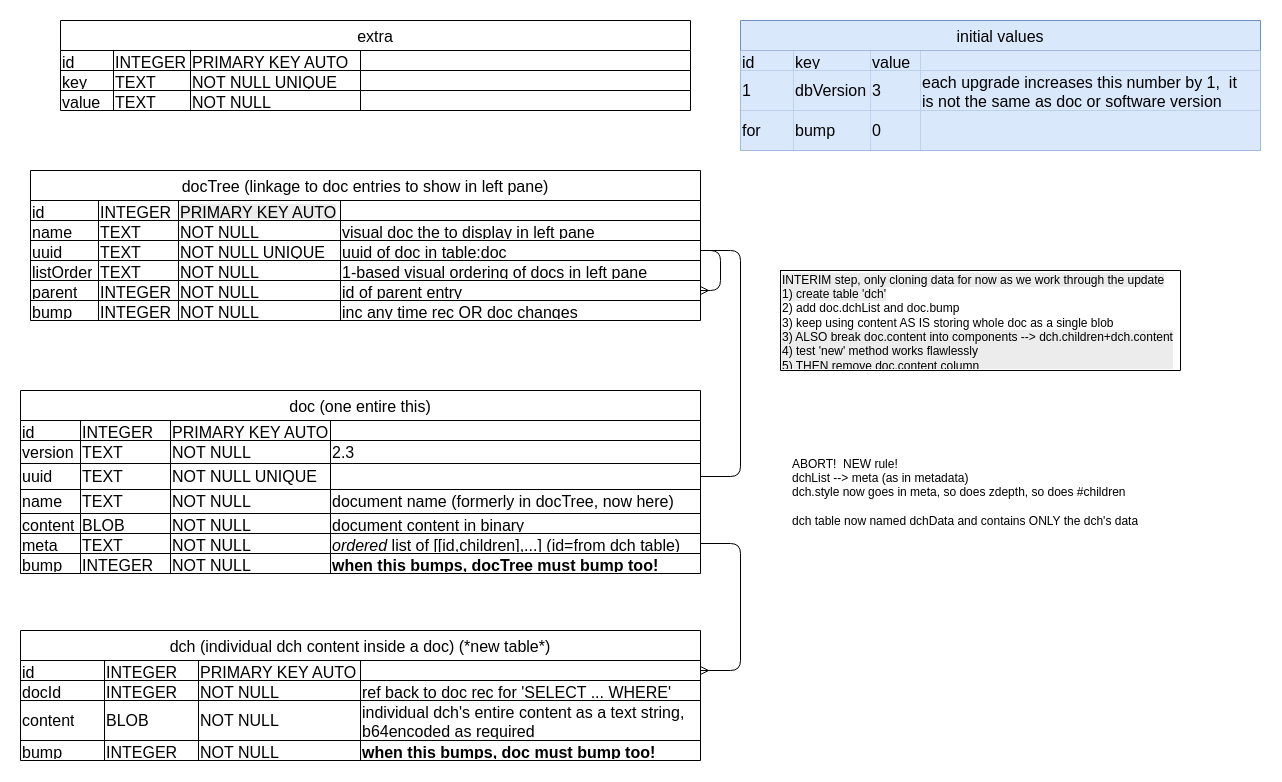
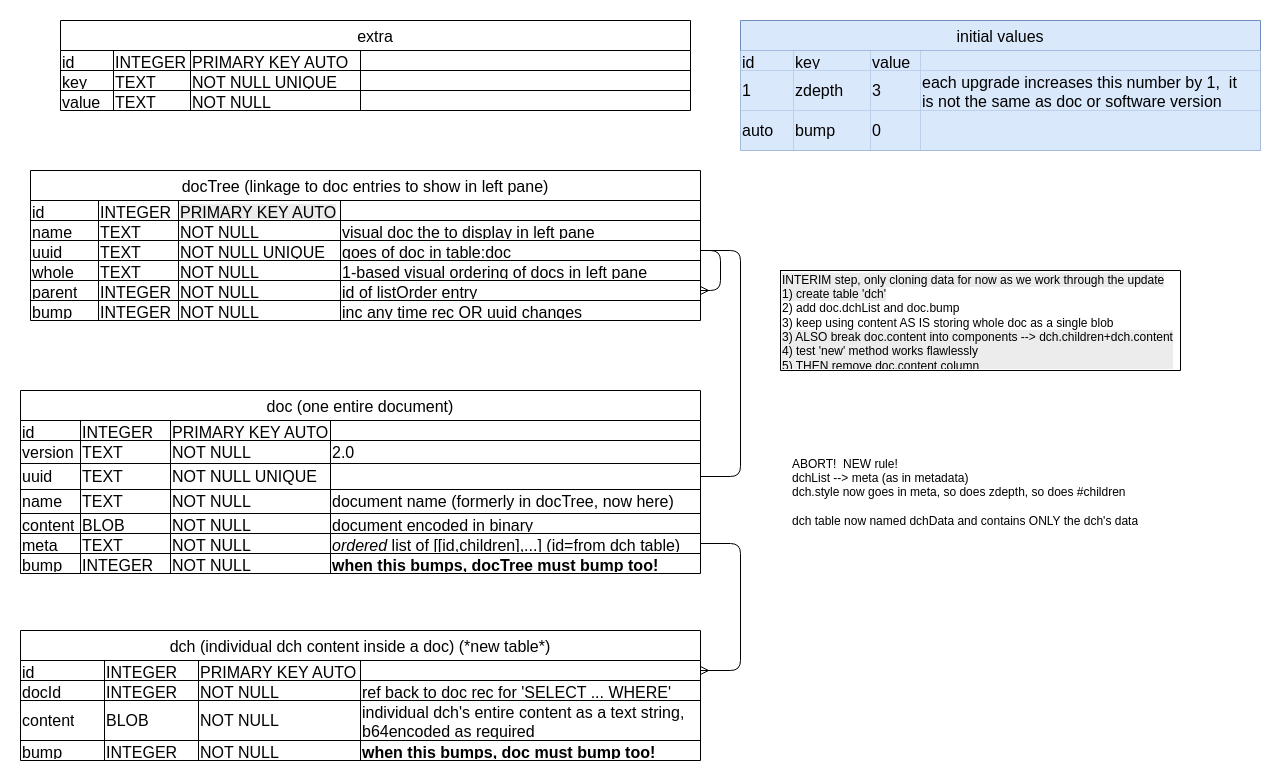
node "dbVersion": label "dbVersion" -> "zdepth"
node "for": label "for" -> "auto"
node "uuid of doc in table:doc": label "uuid of doc in table:doc" -> "goes of doc in table:doc"
node "listOrder": label "listOrder" -> "whole"
node "id of parent entry": label "id of parent entry" -> "id of listOrder entry"
node "inc any time rec OR doc changes": label "inc any time rec OR doc changes" -> "inc any time rec OR uuid changes"
node "doc (one entire this)": label "doc (one entire this)" -> "doc (one entire document)"
node "2.3": label "2.3" -> "2.0"
node "document content in binary": label "document content in binary" -> "document encoded in binary"
